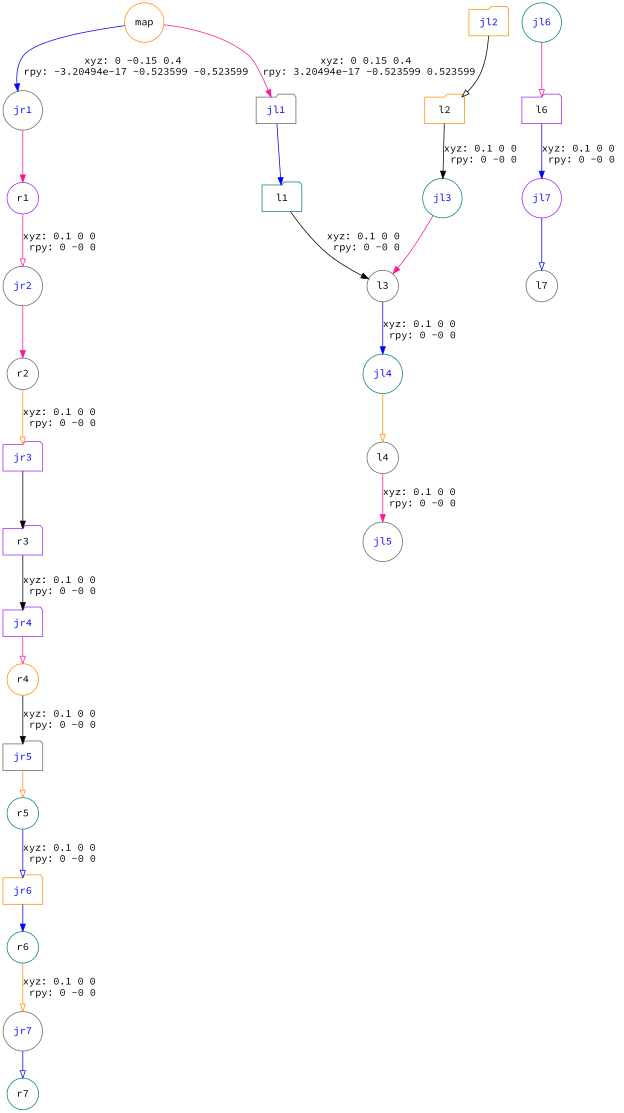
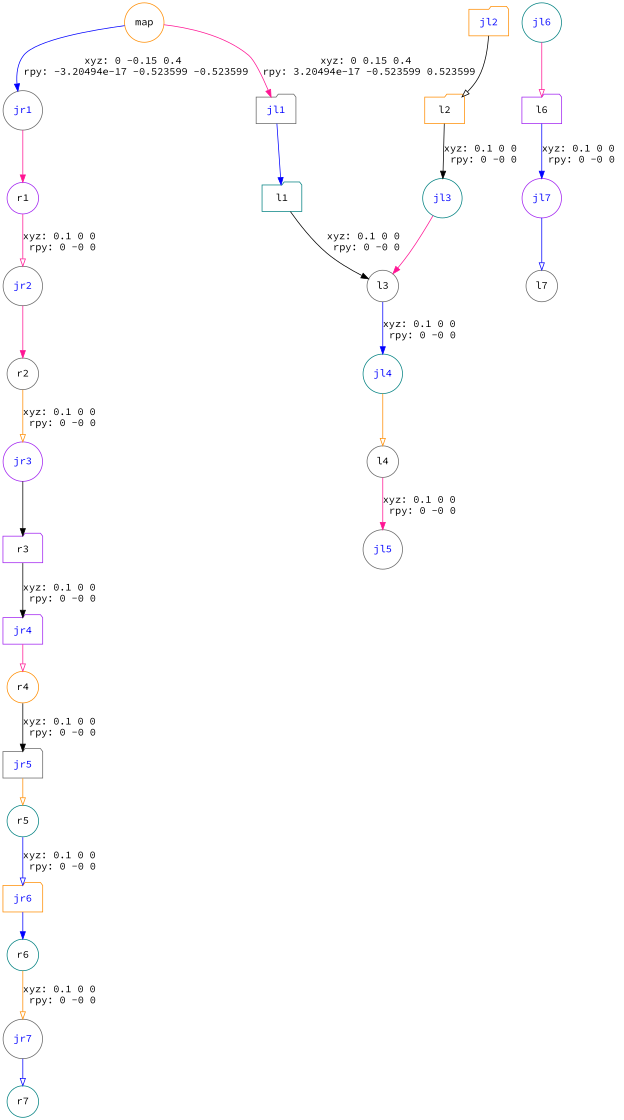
node "jr3": shape folder -> circle
